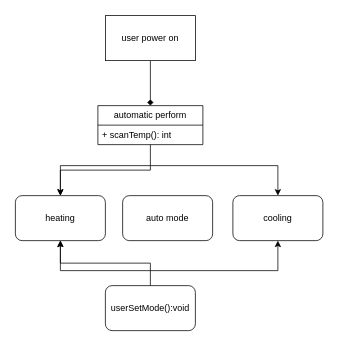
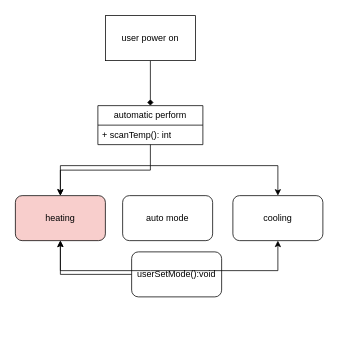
node "heating": fillcolor #ffffff -> #f8cecc
node "userSetMode():void": moved (150, 308) -> (177, 274)
